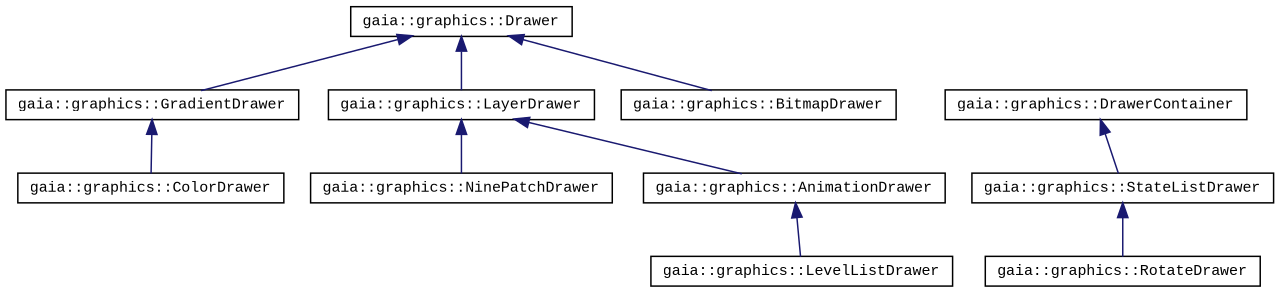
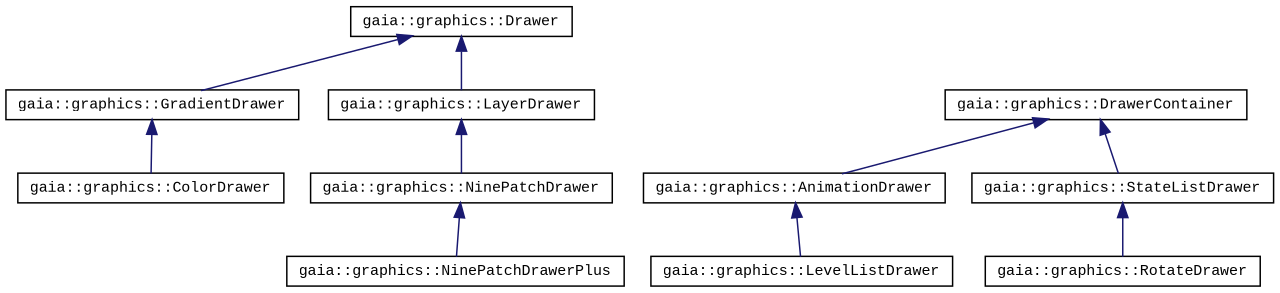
node "gaia::graphics::BitmapDrawer": removed
edge "gaia::graphics::AnimationDrawer" -> "gaia::graphics::LayerDrawer": now "gaia::graphics::AnimationDrawer" -> "gaia::graphics::DrawerContainer"
node "gaia::graphics::NinePatchDrawerPlus": added
